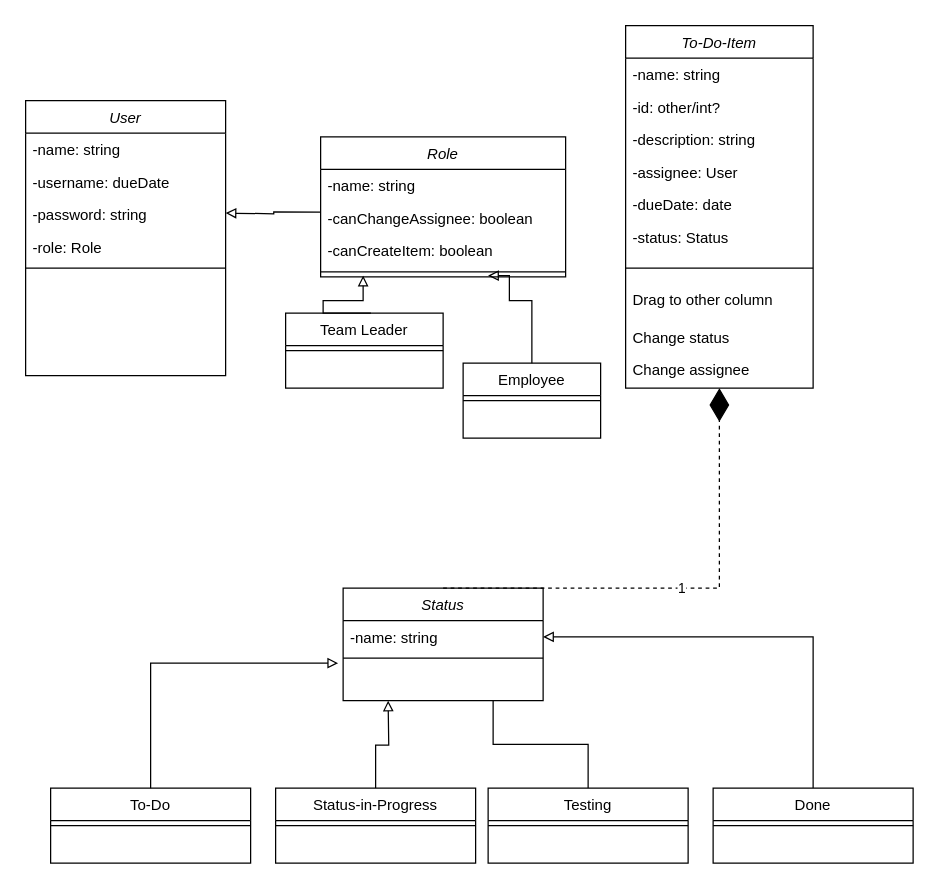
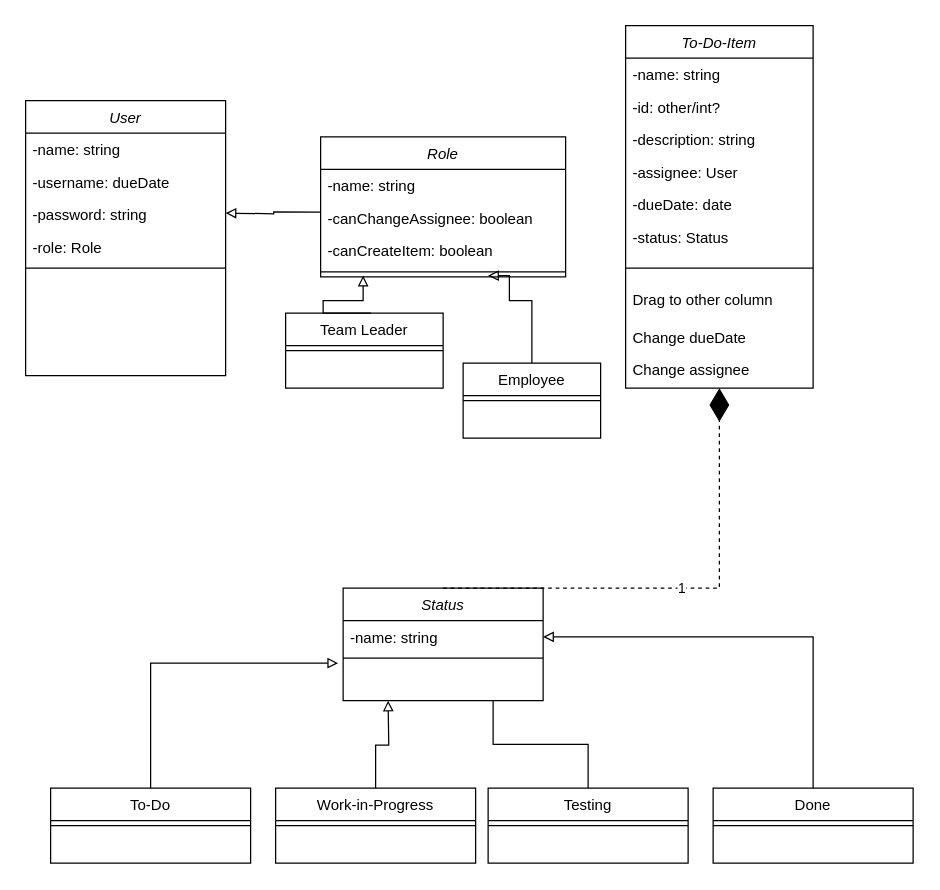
node "Change status": label "Change status" -> "Change dueDate"
node "Status-in-Progress": label "Status-in-Progress" -> "Work-in-Progress"
